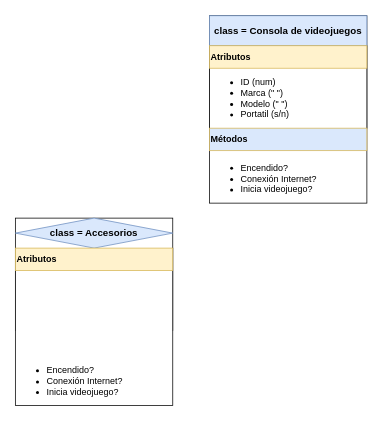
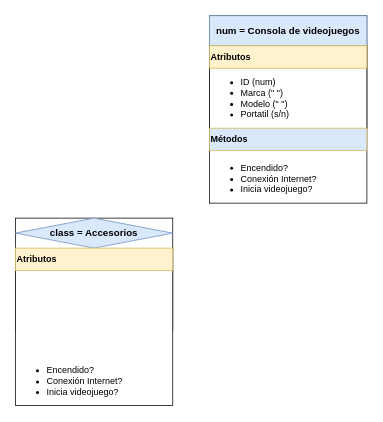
node "class = Consola de videojuegos": label "class = Consola de videojuegos" -> "num = Consola de videojuegos"
